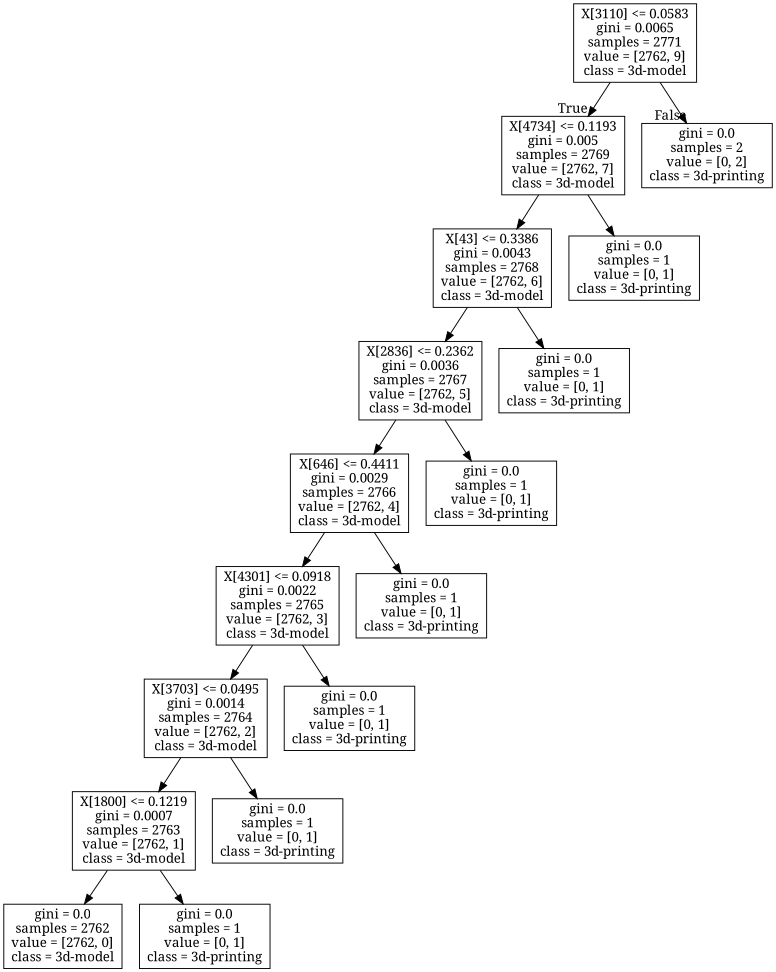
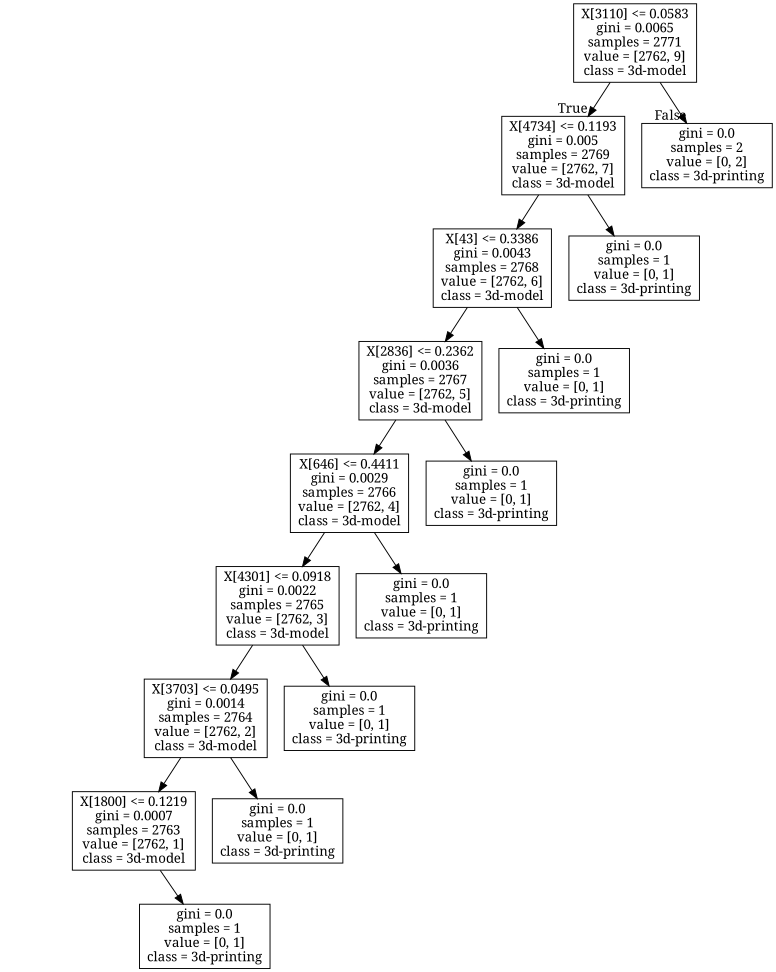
node "gini = 0.0 samples = 2762 value = [2762, 0] class = 3d-model": removed
